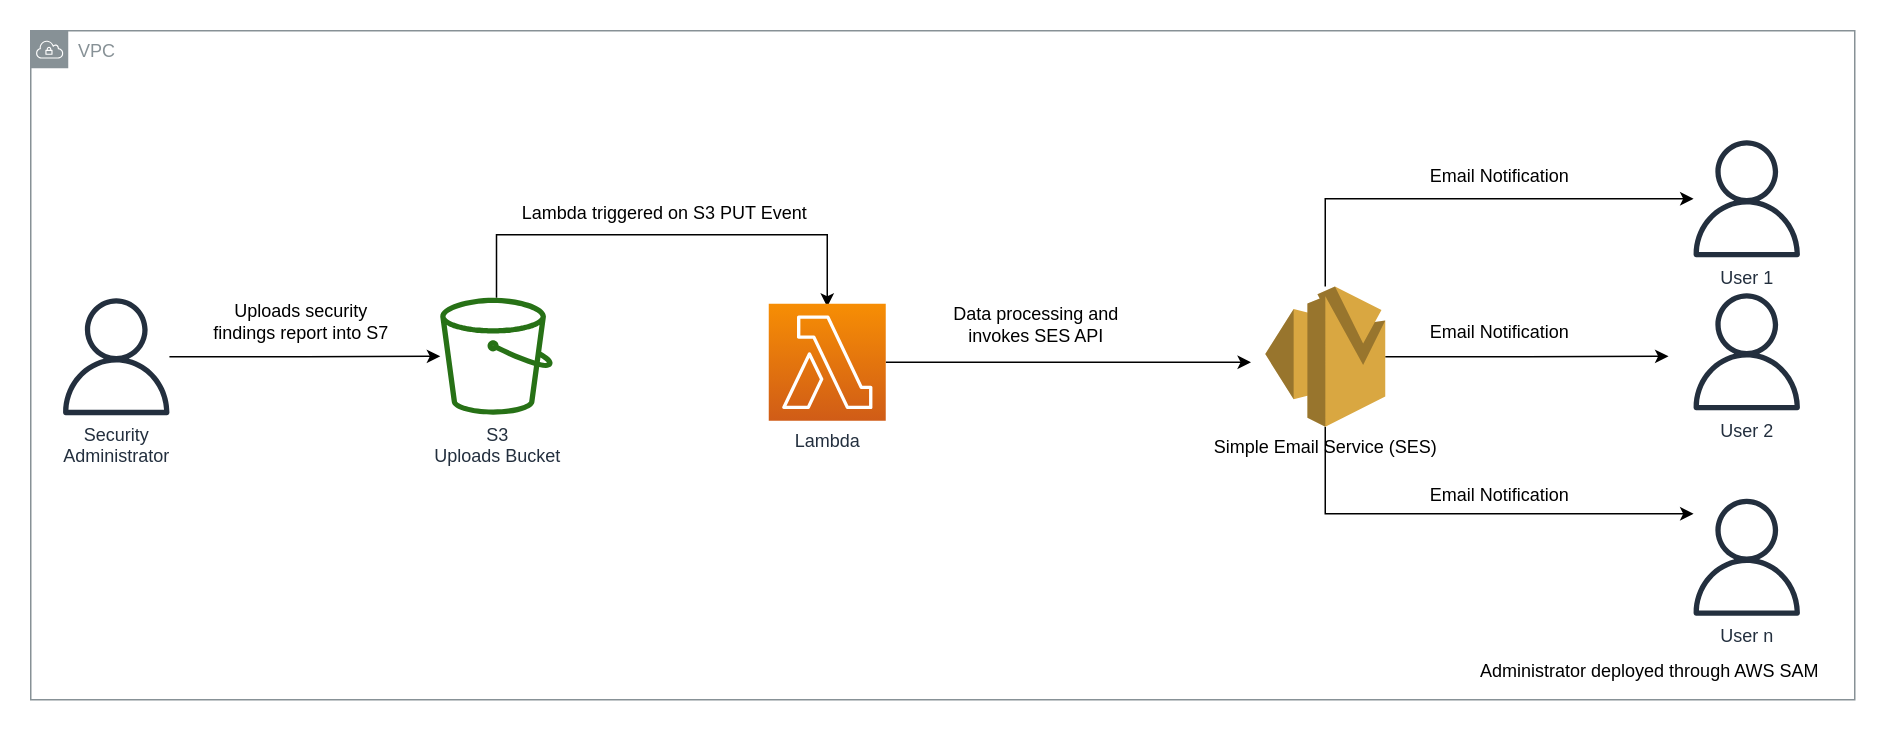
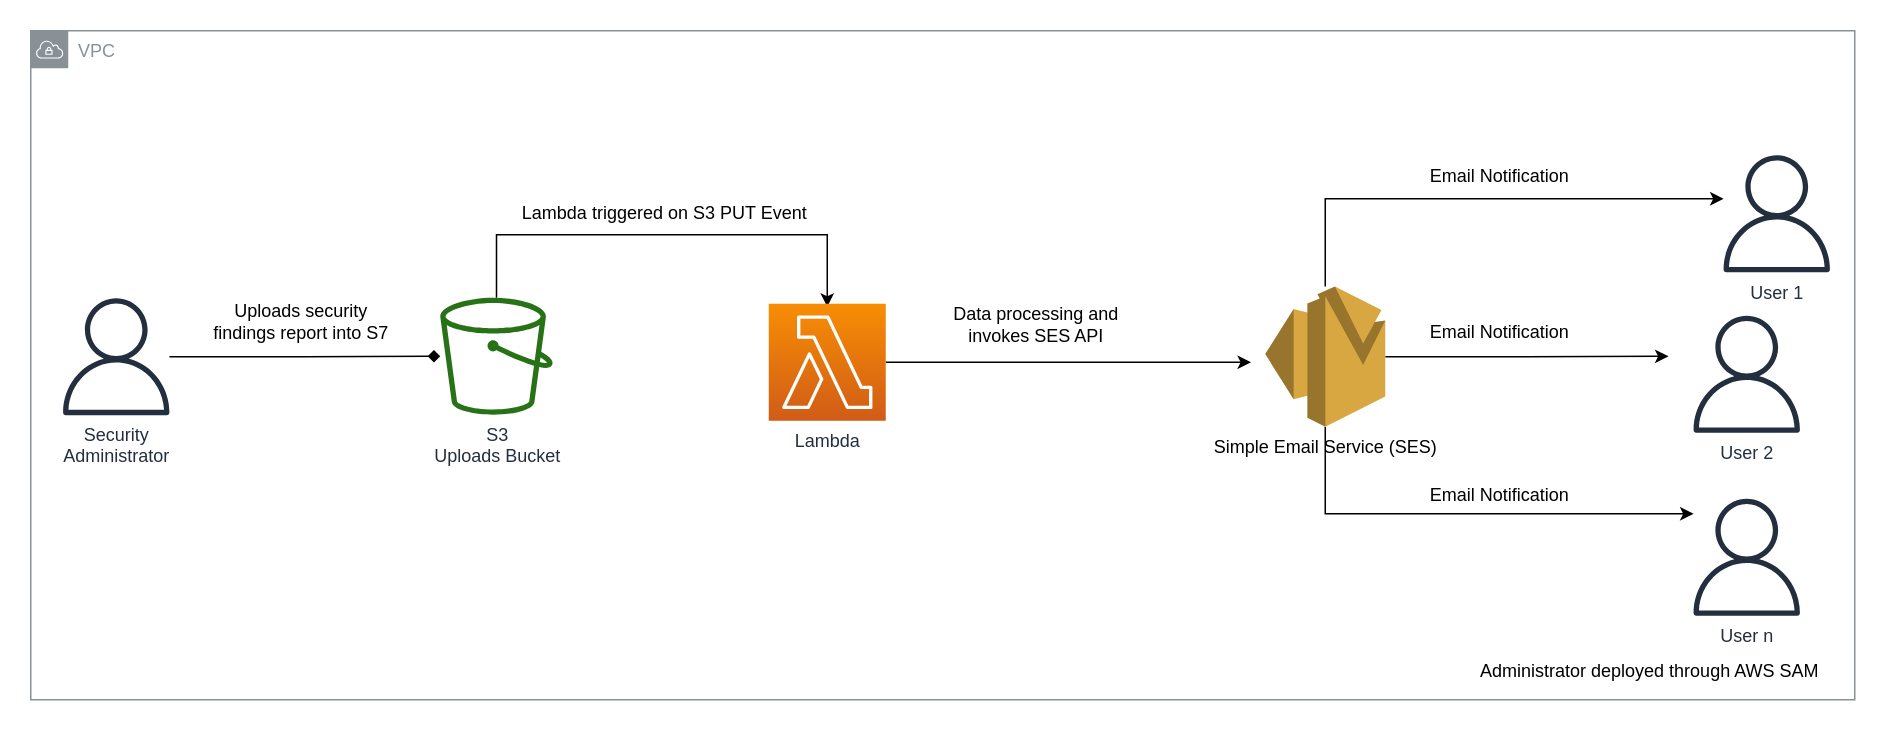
node "User 1": moved (1747, 199) -> (1777, 214)
node "User 2": moved (1747, 352) -> (1747, 374)
edge "Security Administrator" -> "S3 Uploads Bucket": arrowhead classic -> diamond
